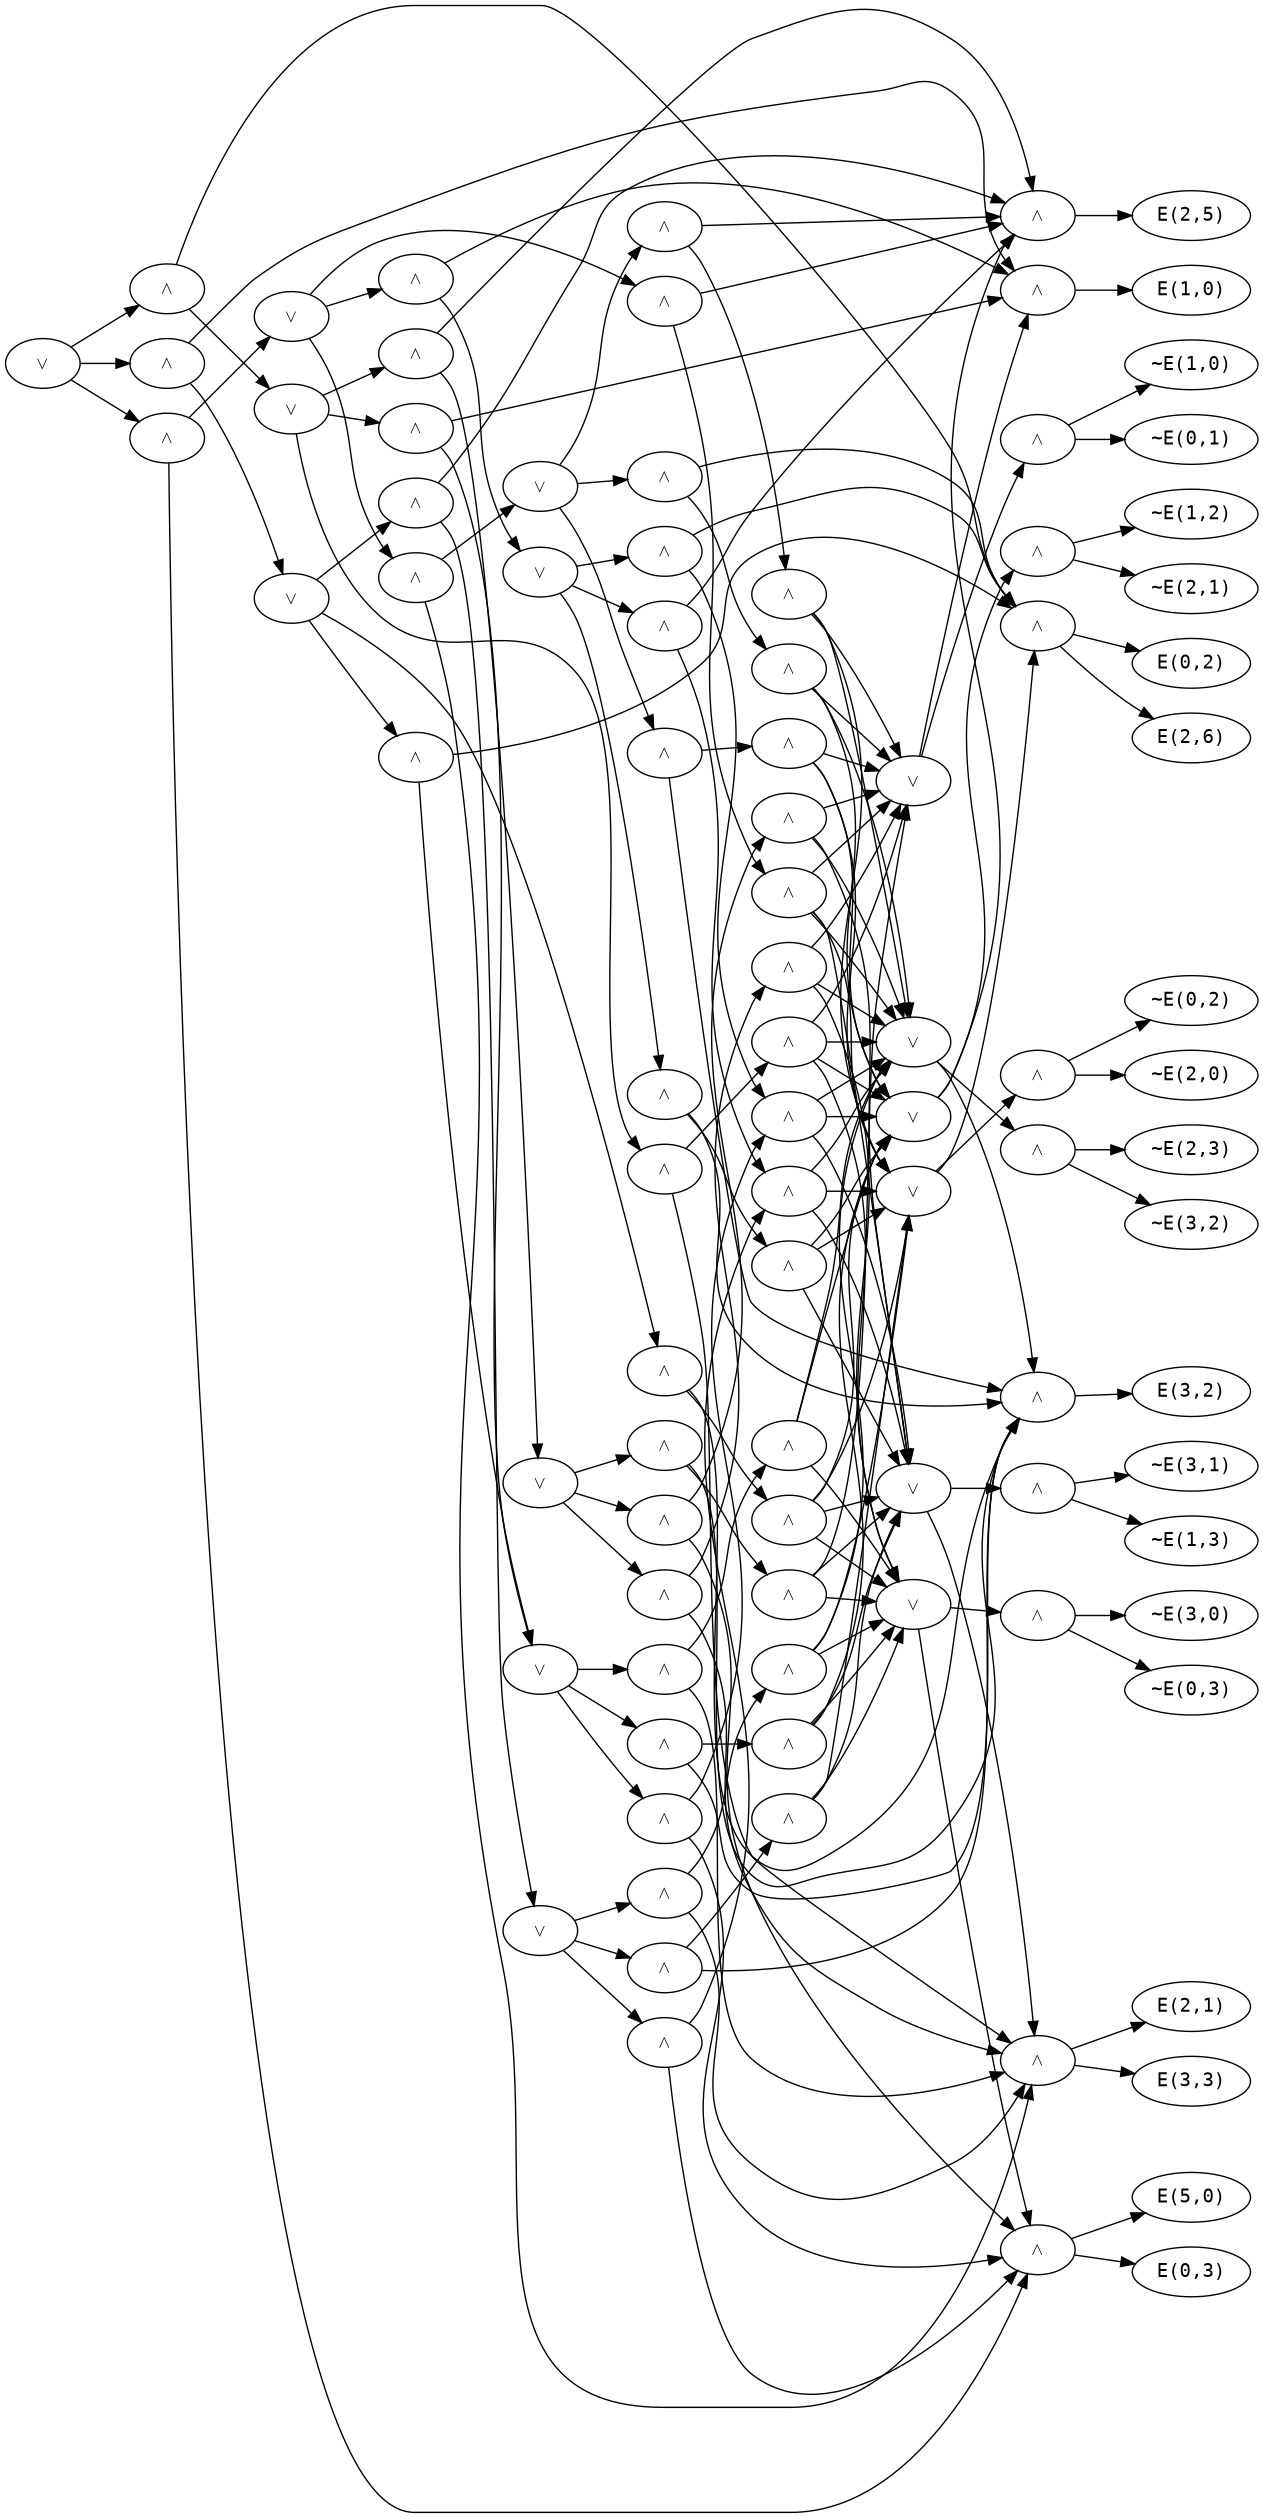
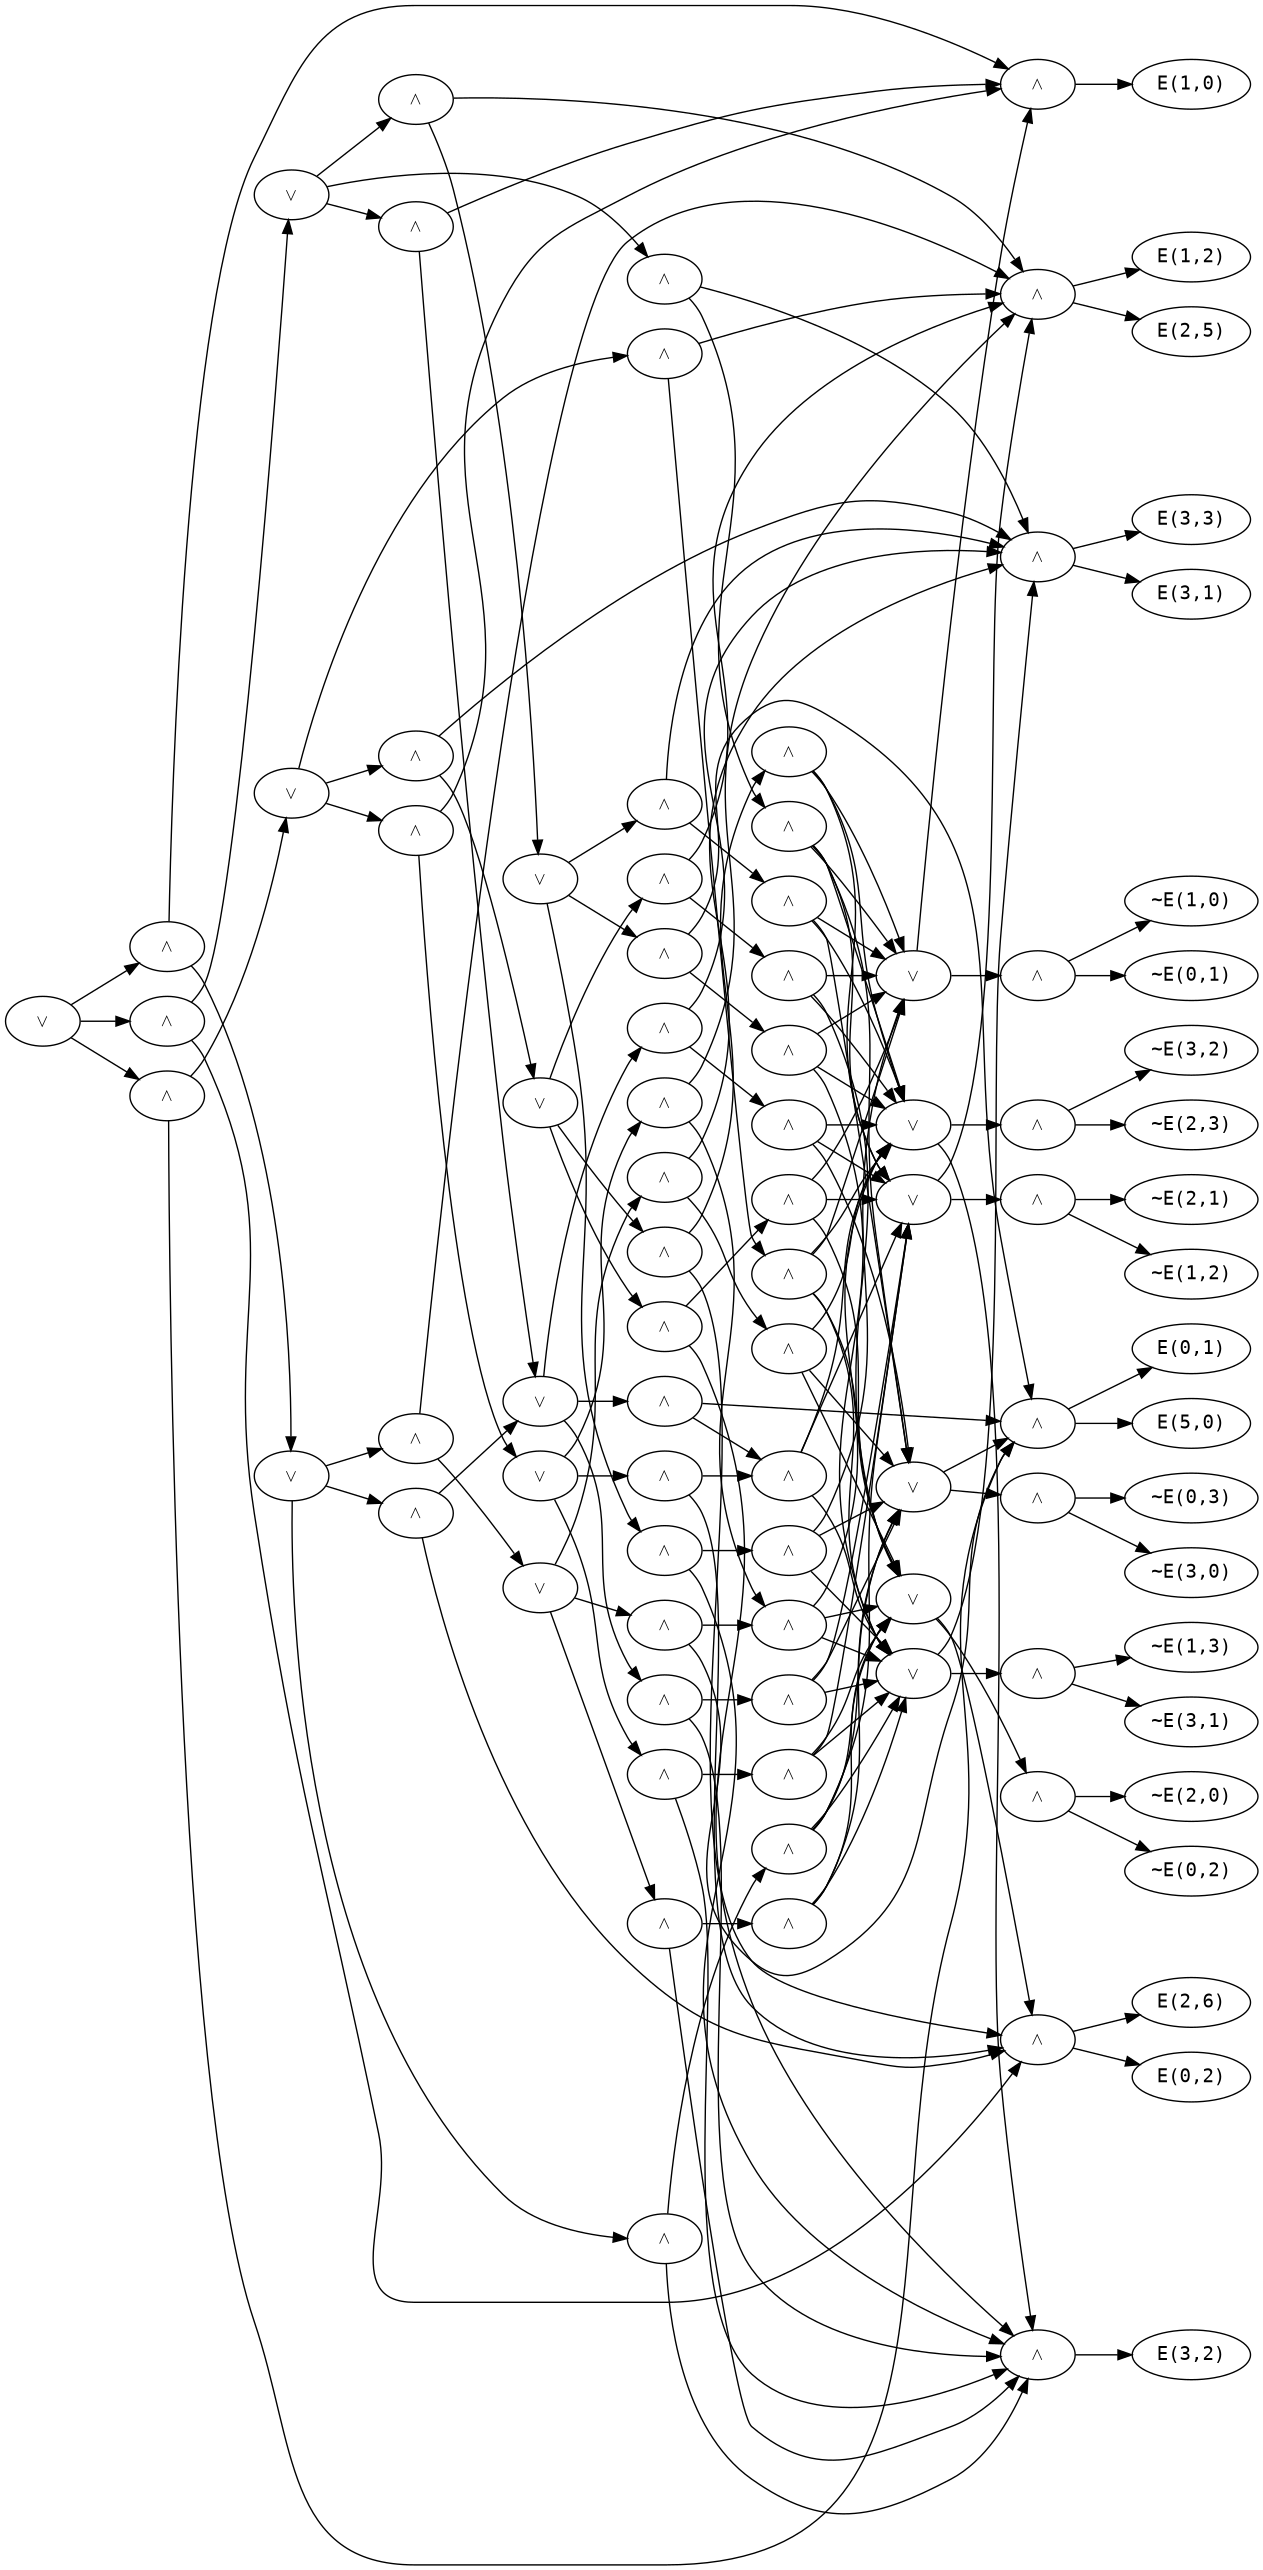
node "E(1,2)": added
node "E(2,1)": label "E(2,1)" -> "E(3,1)"
node "E(0,3)": label "E(0,3)" -> "E(0,1)"
